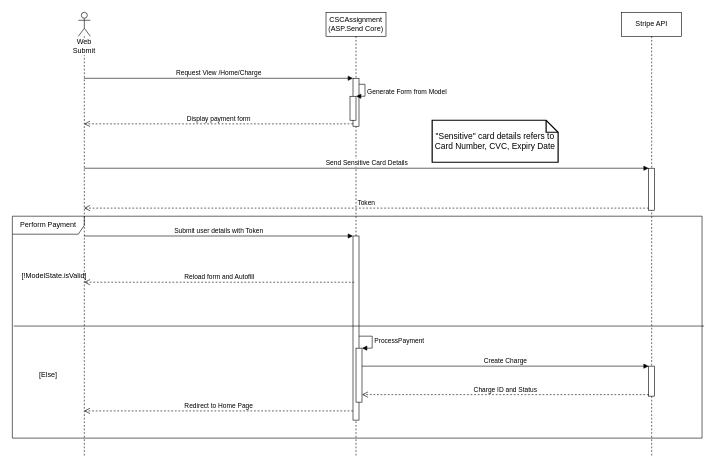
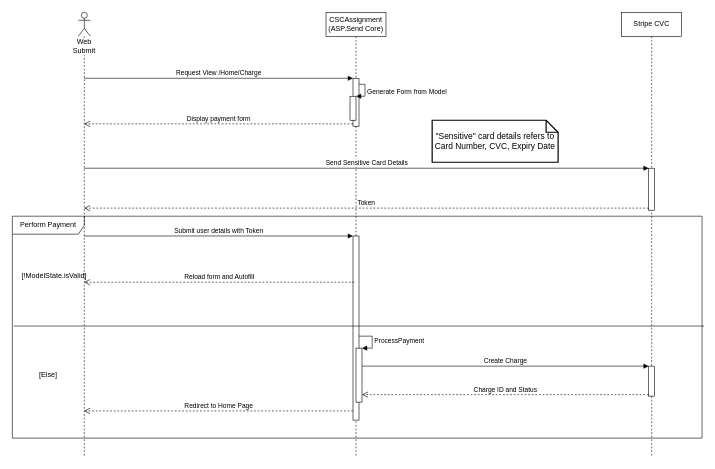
node "Stripe API": label "Stripe API" -> "Stripe CVC"
